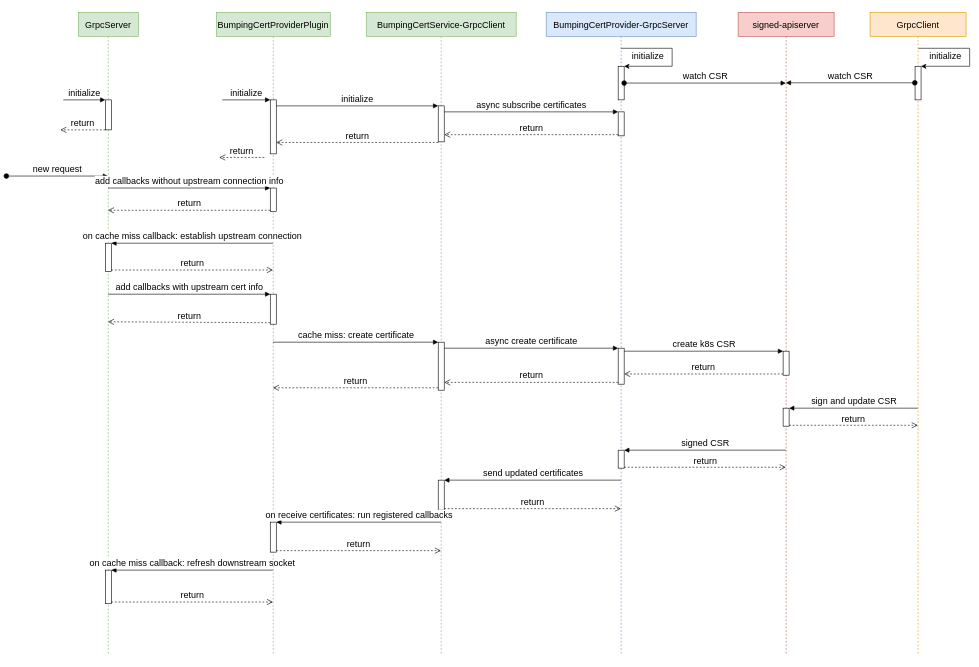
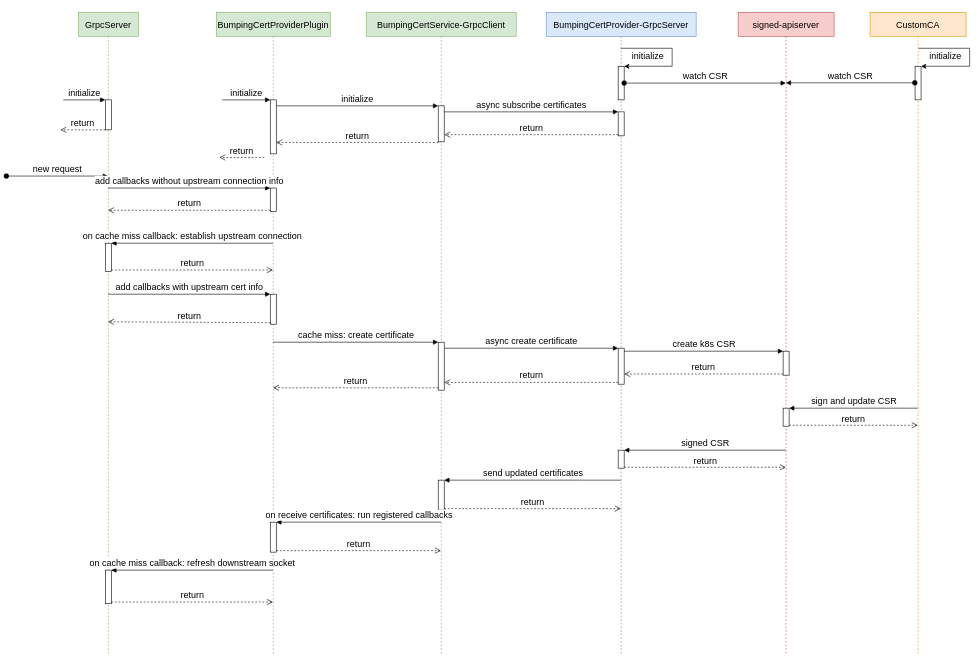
node "GrpcClient": label "GrpcClient" -> "CustomCA"
